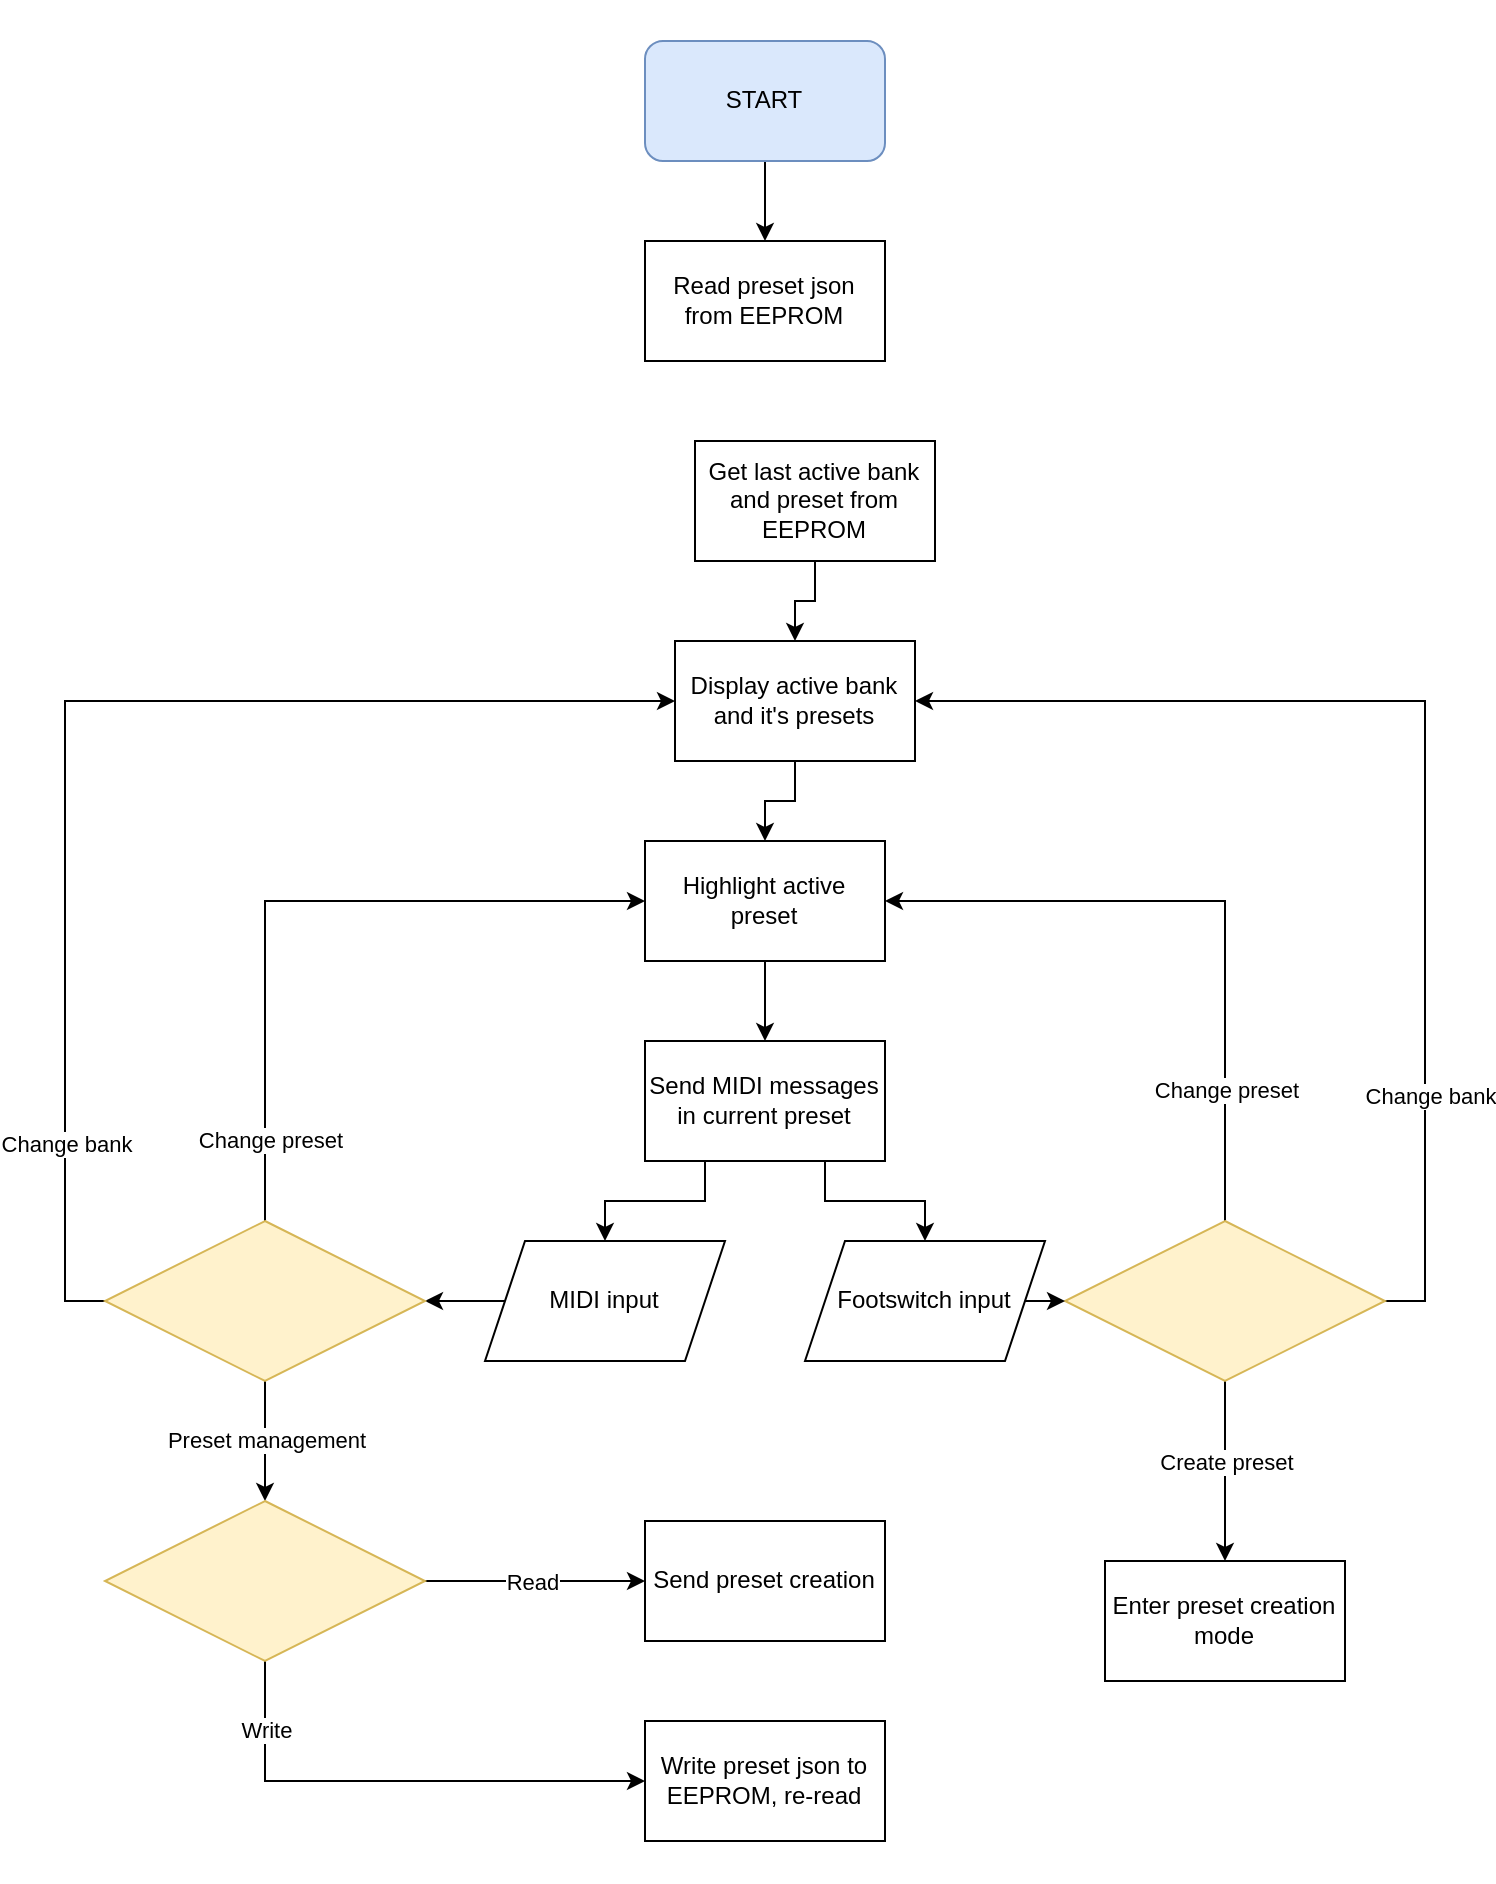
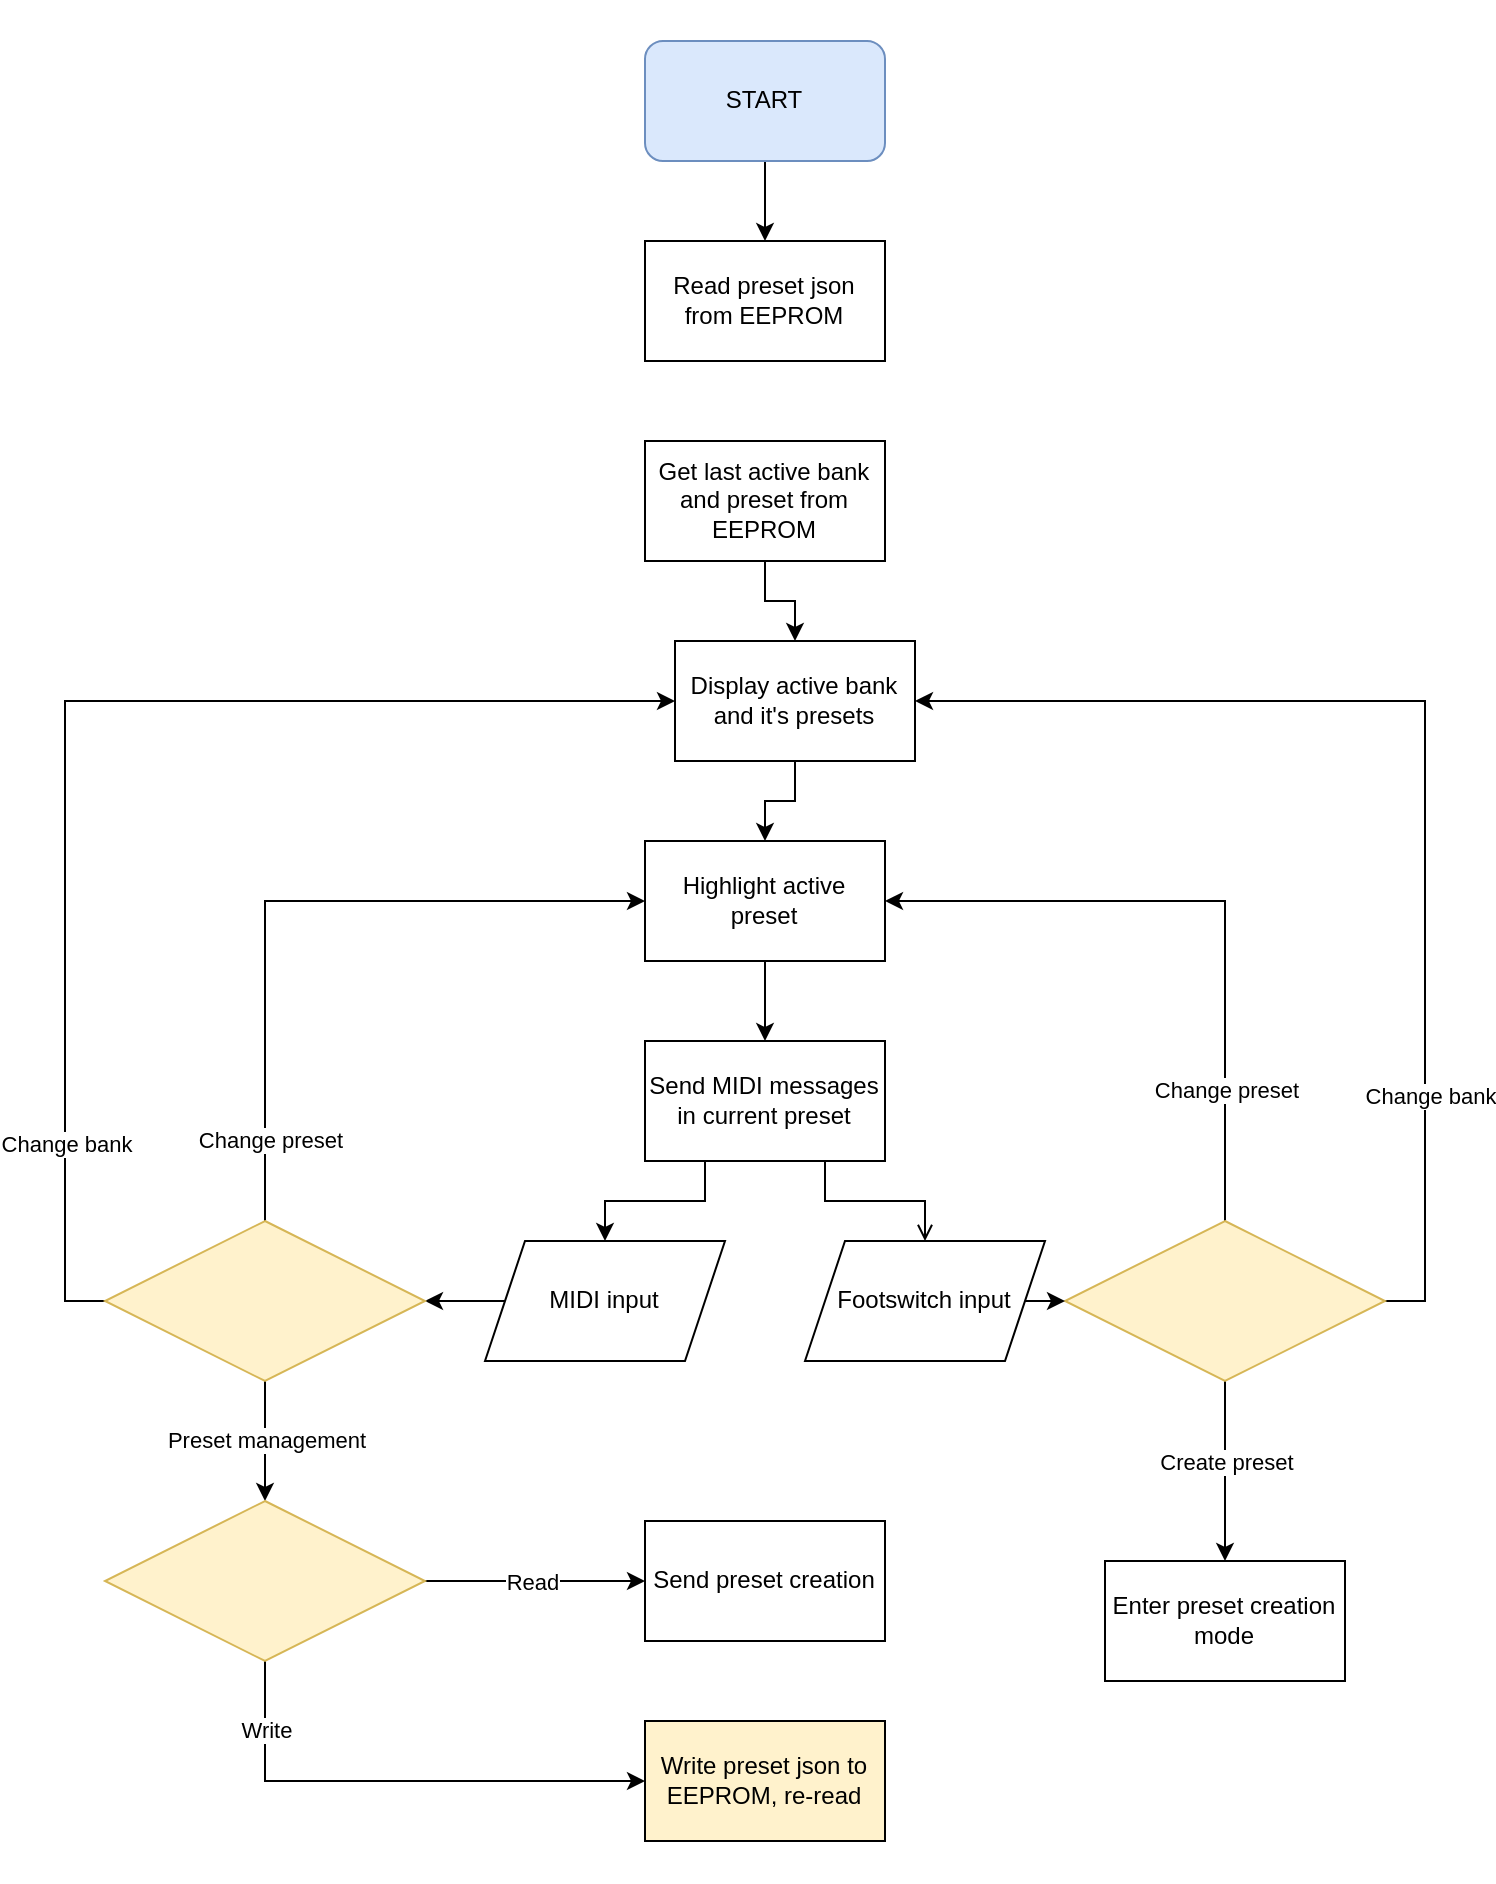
node "Get last active bank and preset from EEPROM": moved (815, 501) -> (765, 501)
edge "Send MIDI messages in current preset" -> "Footswitch input": arrowhead classic -> open
node "Write preset json to EEPROM, re-read": fillcolor #ffffff -> #fff2cc
